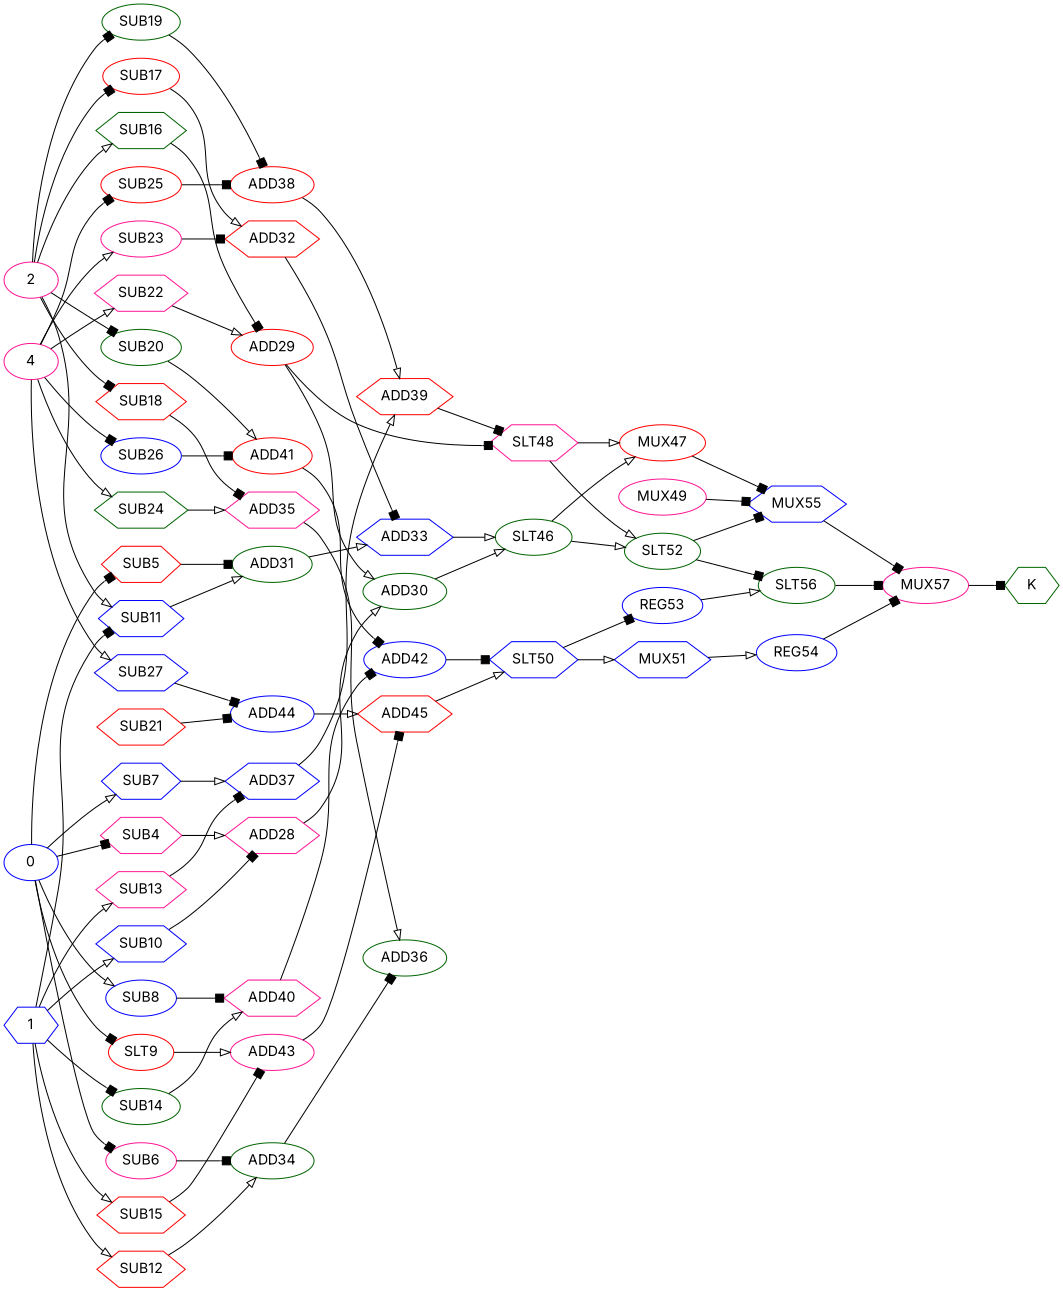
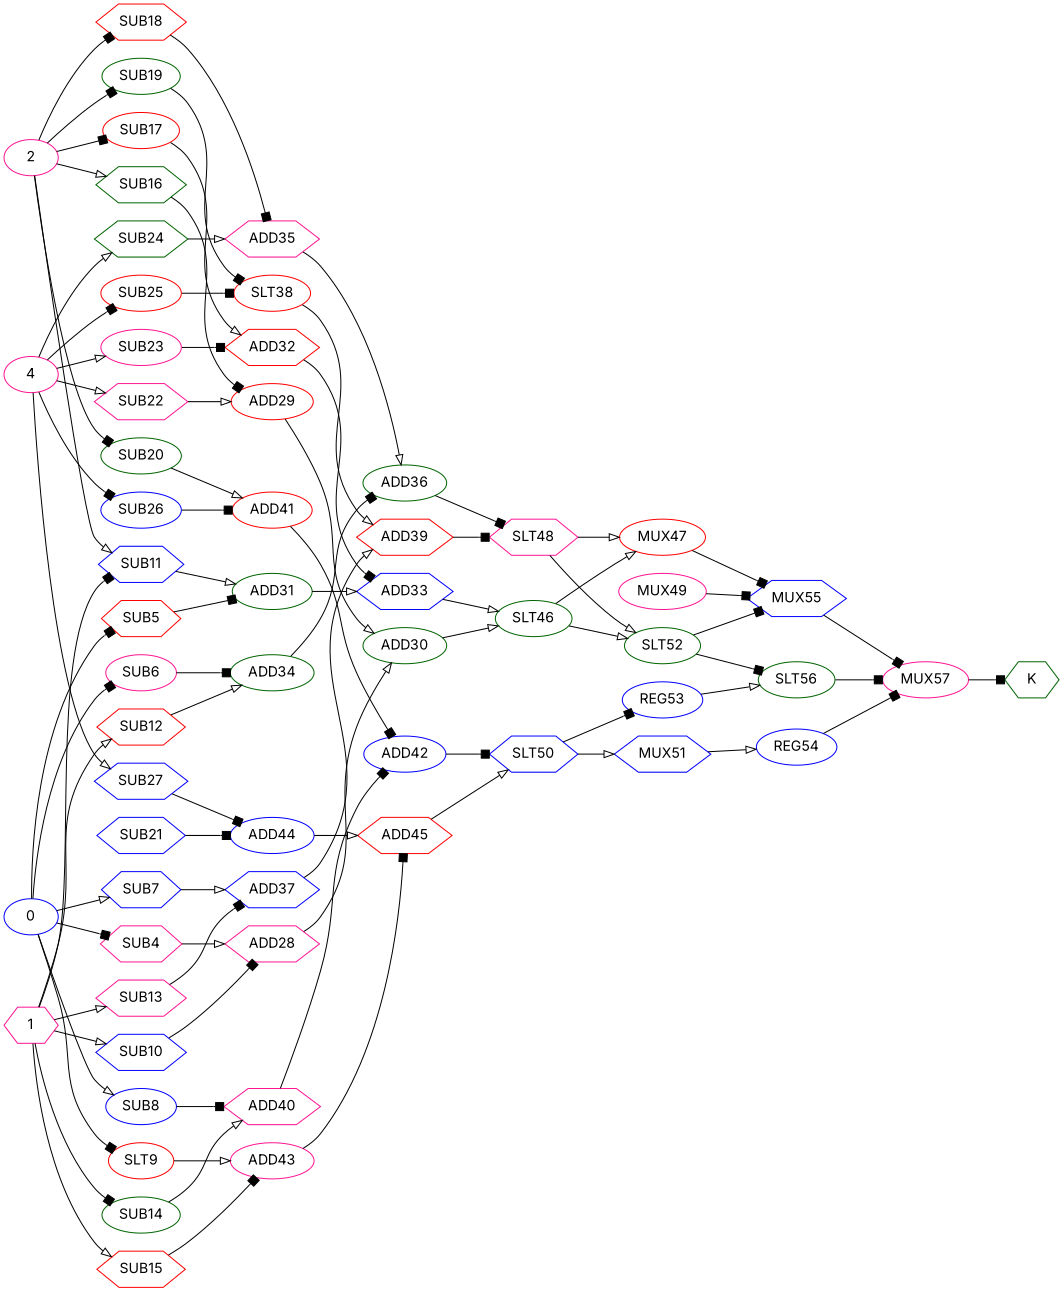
node "ADD38": label "ADD38" -> "SLT38"
edge "ADD29" -> "SLT48": now "ADD36" -> "SLT48"
node "SUB21": color red -> blue
node "1": color blue -> deeppink
